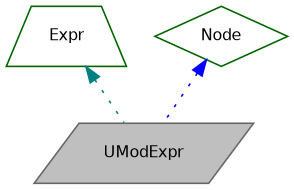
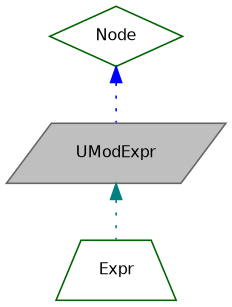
edge "UModExpr" -> "Expr": reversed
